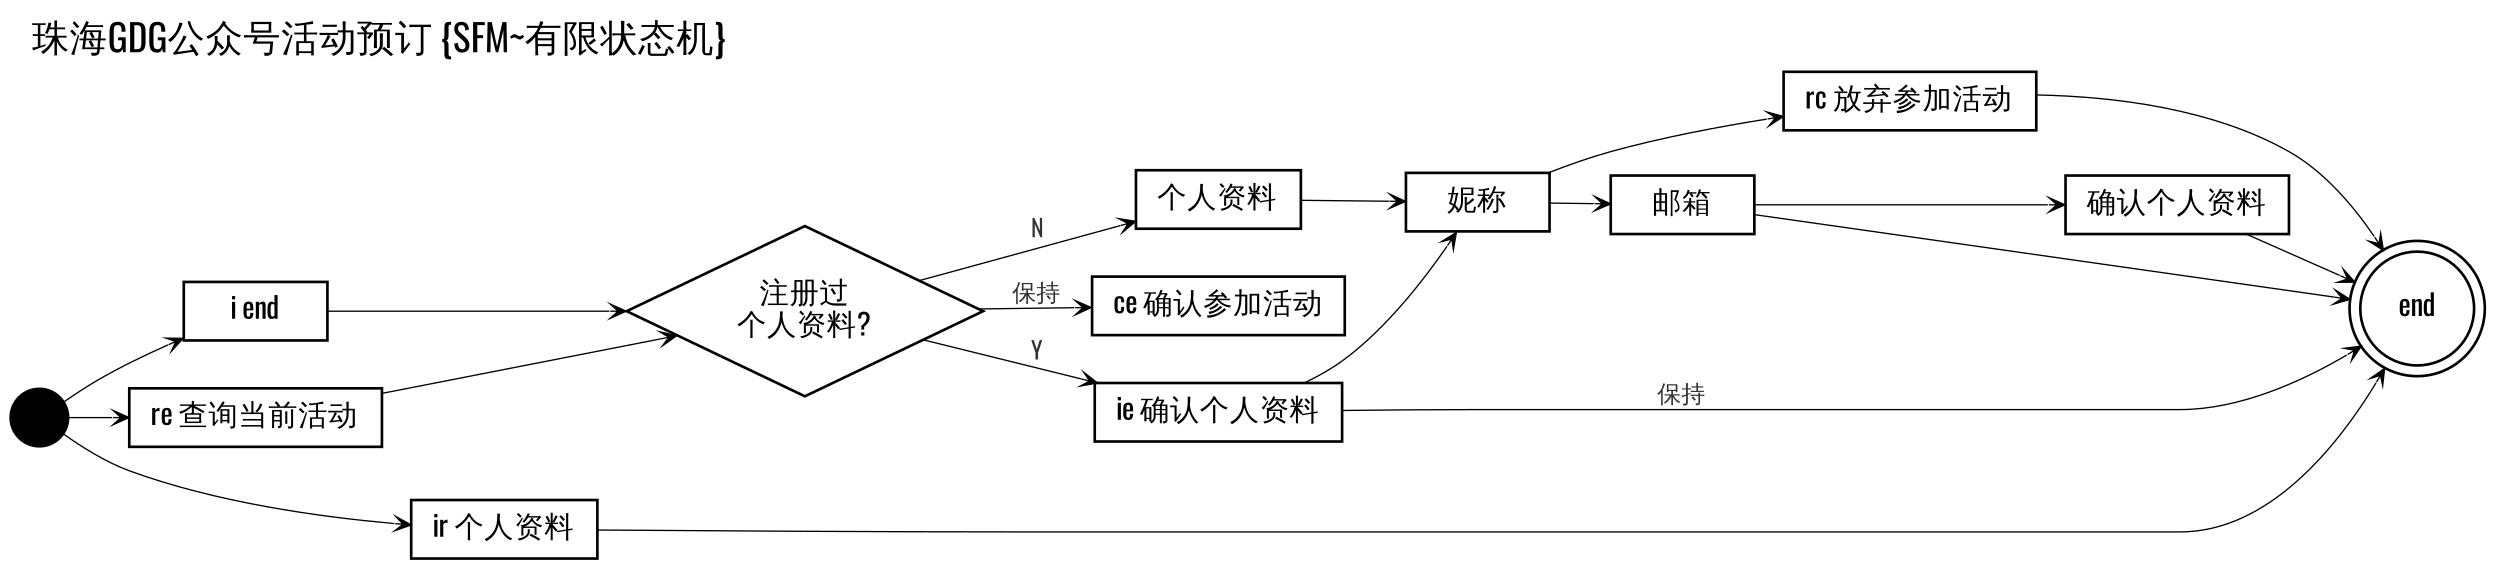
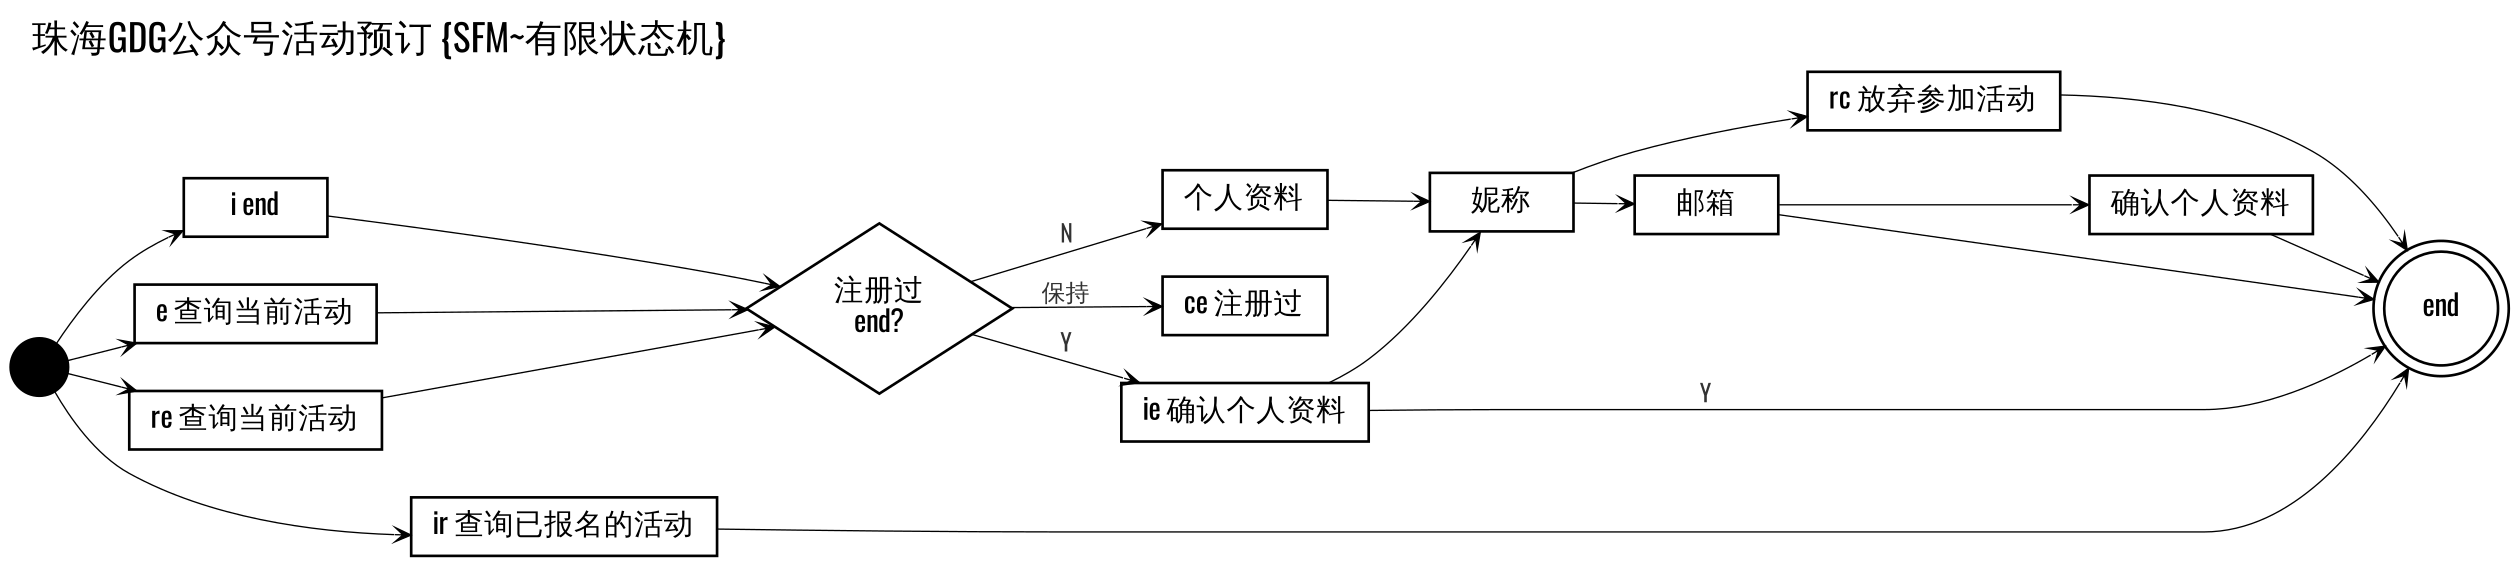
node "ce 确认参加活动": label "ce 确认参加活动" -> "ce 注册过"
node "注册过 个人资料?": label "注册过 个人资料?" -> "注册过 end?"
node "e 查询当前活动": added
edge "ie 确认个人资料" -> "end": label "保持" -> "Y"
node "ir 个人资料": label "ir 个人资料" -> "ir 查询已报名的活动"
